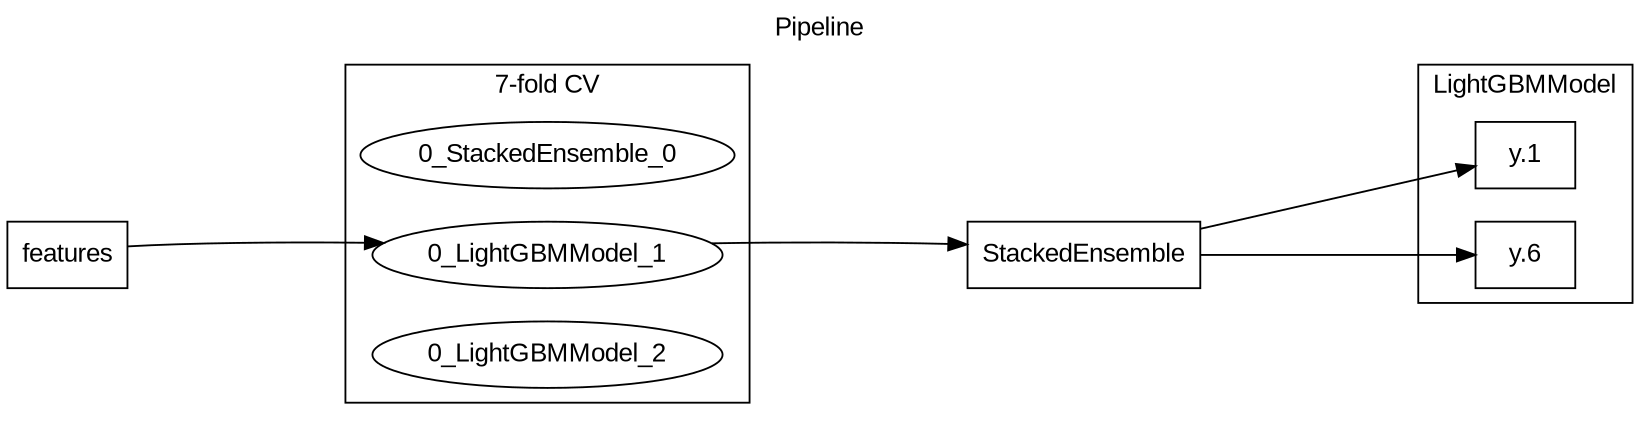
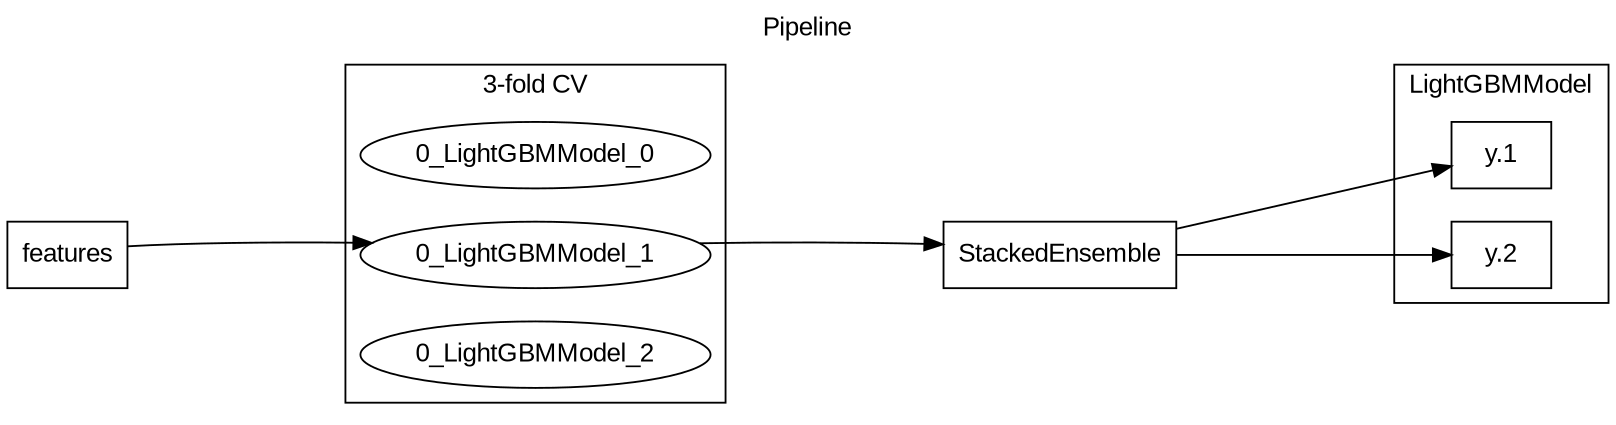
cluster "7-fold CV": label "7-fold CV" -> "3-fold CV"
node "0_StackedEnsemble_0": label "0_StackedEnsemble_0" -> "0_LightGBMModel_0"
node "y.6": label "y.6" -> "y.2"
